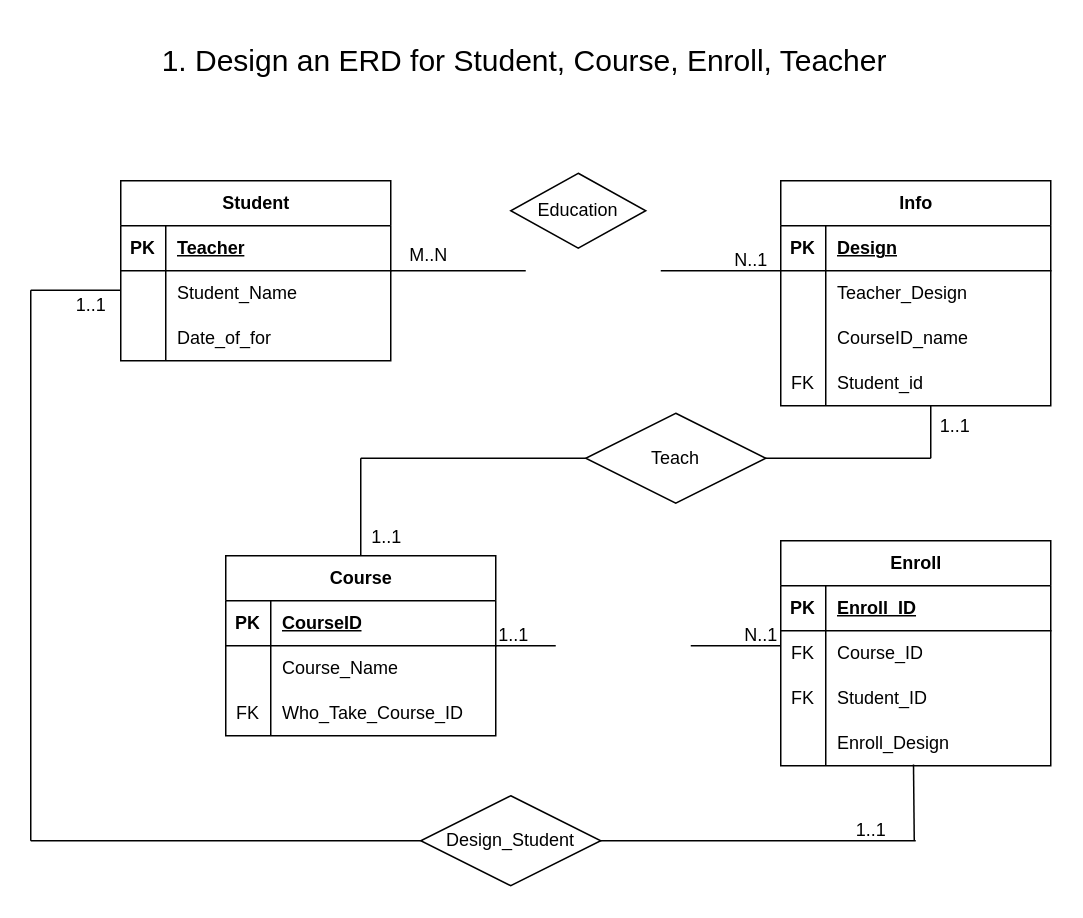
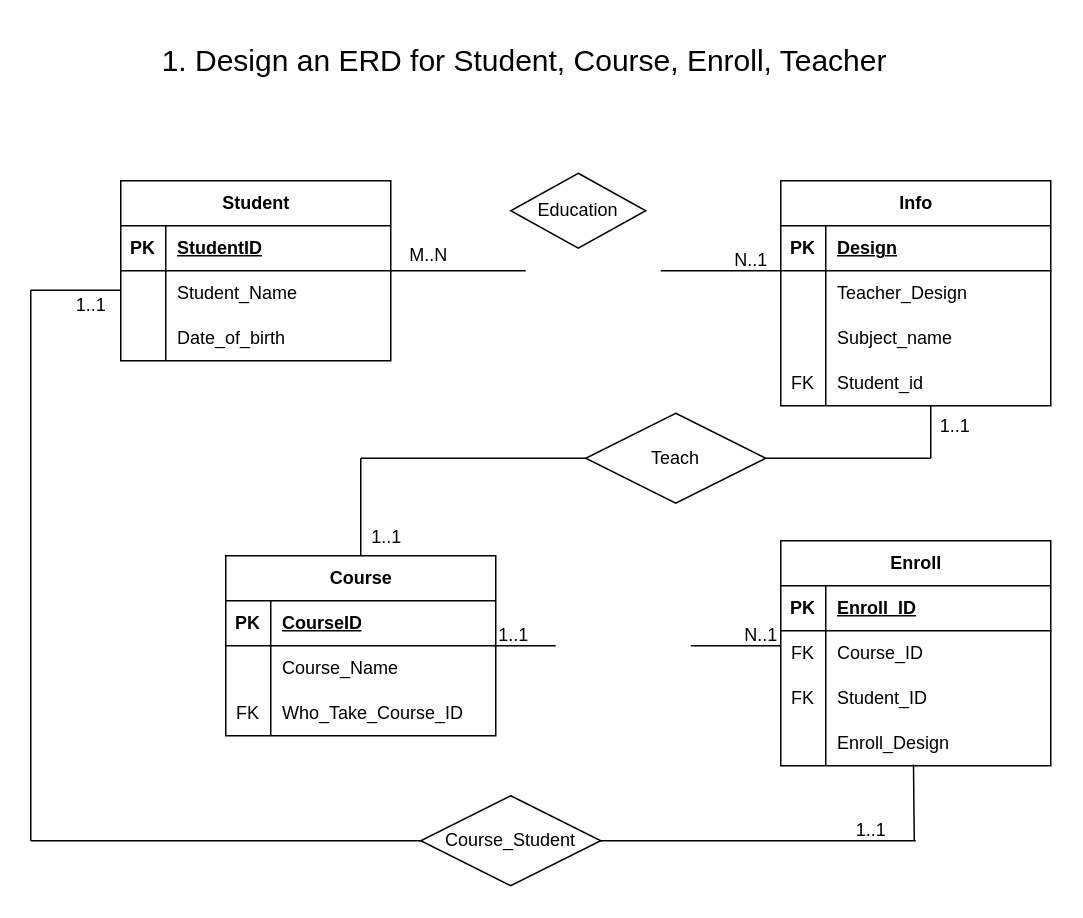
node "Teacher": label "Teacher" -> "StudentID"
node "Date_of_for": label "Date_of_for" -> "Date_of_birth"
node "CourseID_name": label "CourseID_name" -> "Subject_name"
node "Design_Student": label "Design_Student" -> "Course_Student"
